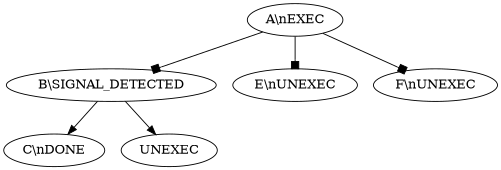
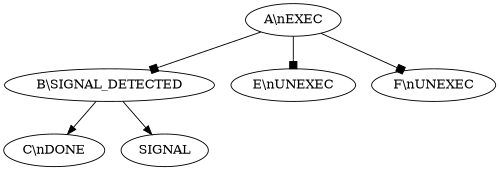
node "UNEXEC": label "UNEXEC" -> "SIGNAL"
